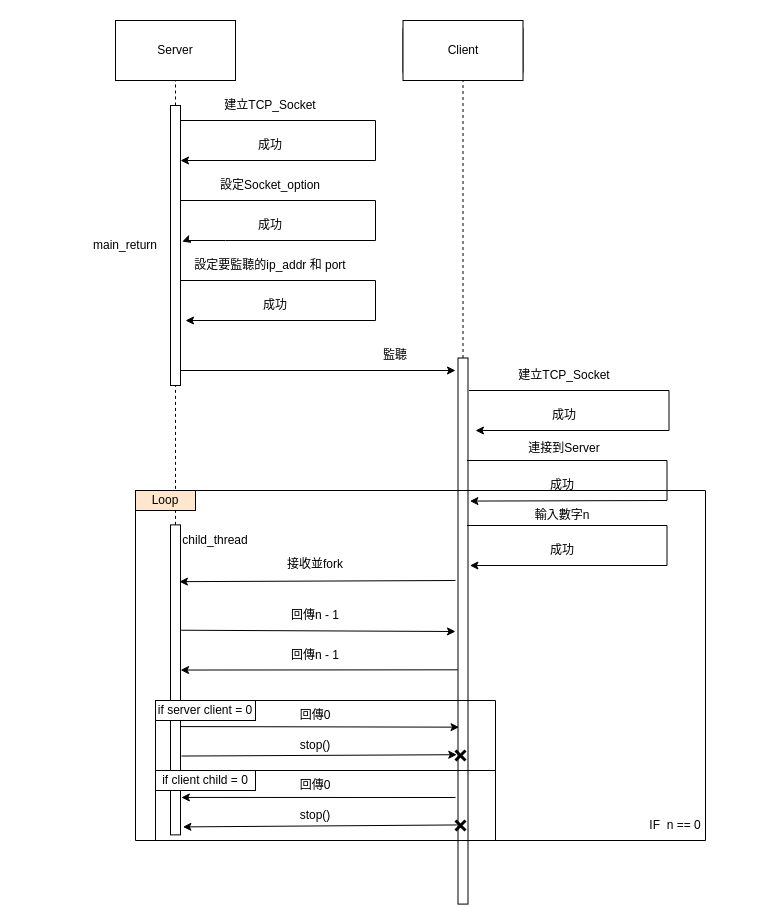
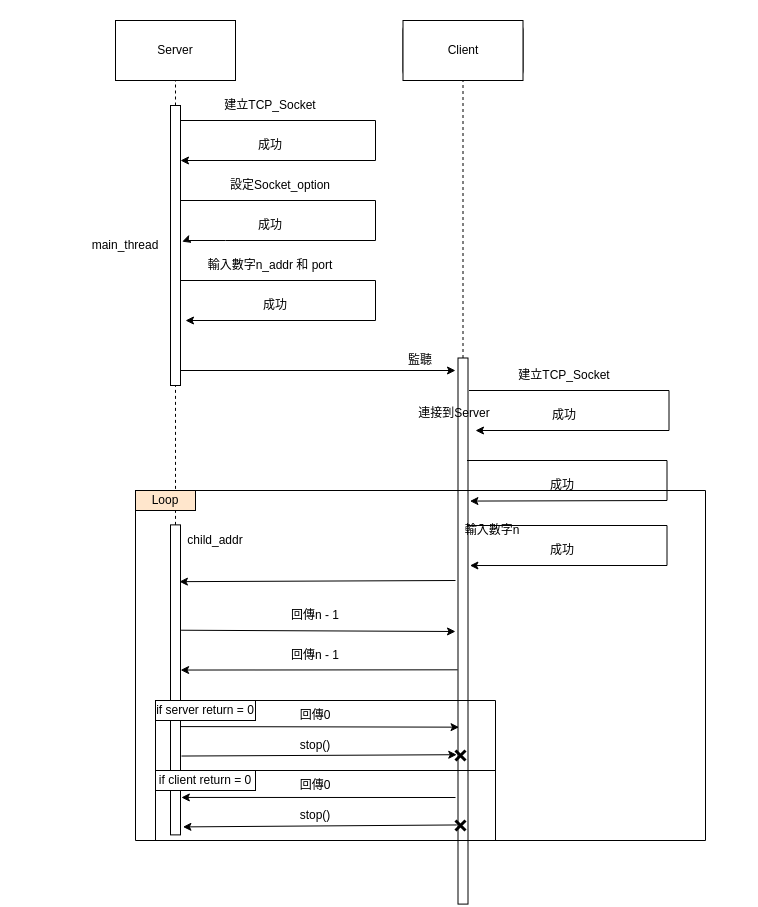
node "設定Socket_option": moved (271, 186) -> (281, 186)
node "main_return": label "main_return" -> "main_thread"
node "設定要監聽的ip_addr 和 port": label "設定要監聽的ip_addr 和 port" -> "輸入數字n_addr 和 port"
node "監聽": moved (396, 356) -> (421, 361)
node "連接到Server": moved (564, 448) -> (454, 413)
node "輸入數字n": moved (562, 516) -> (492, 531)
node "child_thread": label "child_thread" -> "child_addr"
node "接收並fork": removed
node "if server client = 0": label "if server client = 0" -> "if server return = 0"
node "if client child = 0": label "if client child = 0" -> "if client return = 0"
node "IF n == 0": removed
